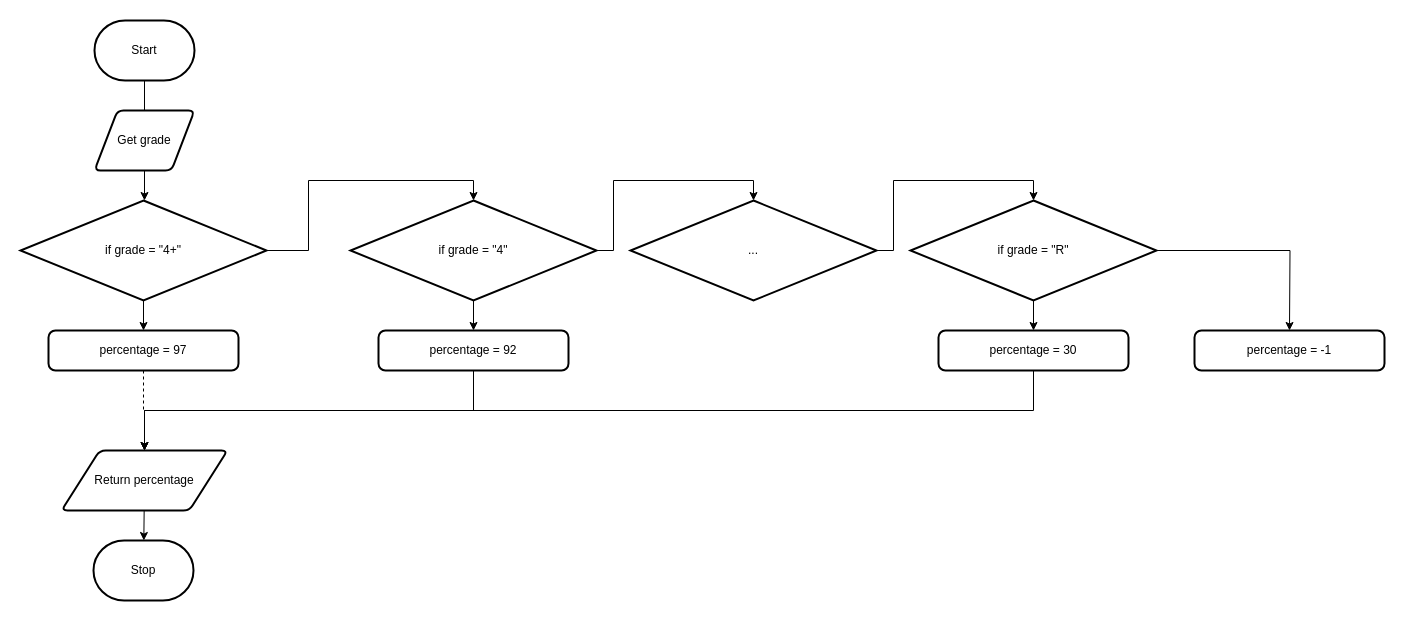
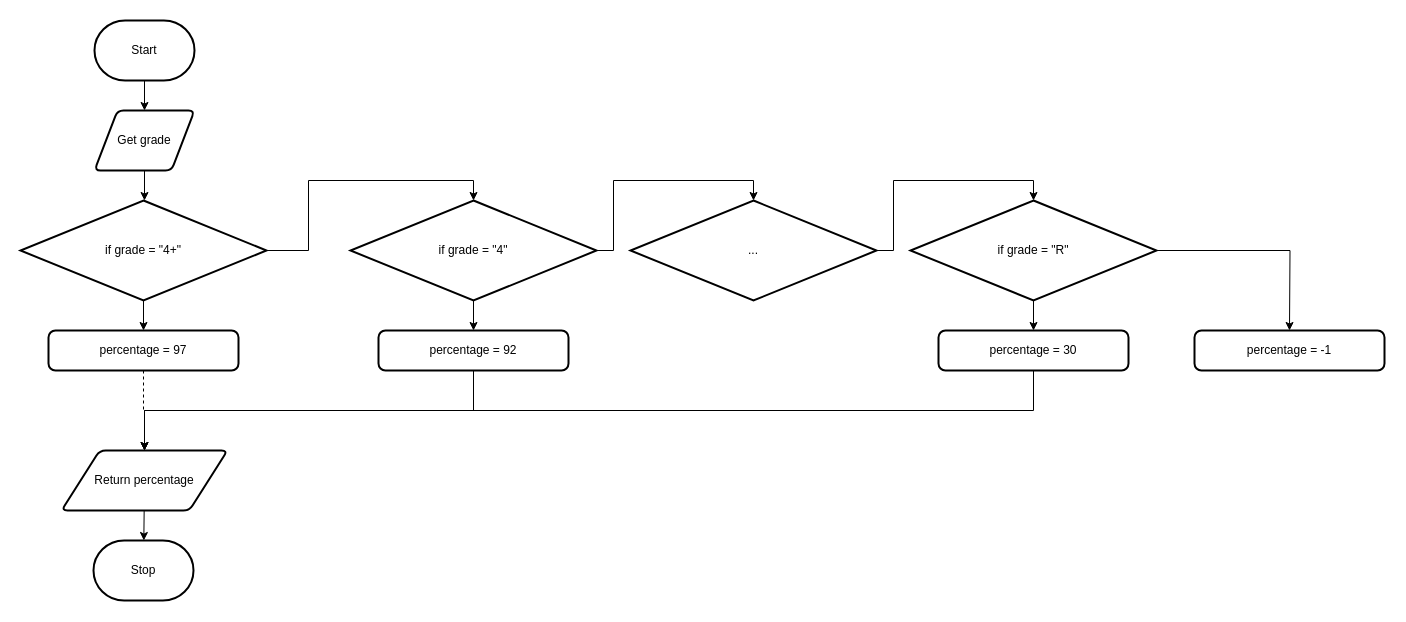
edge "Start" -- "Get grade": arrowhead none -> classic
